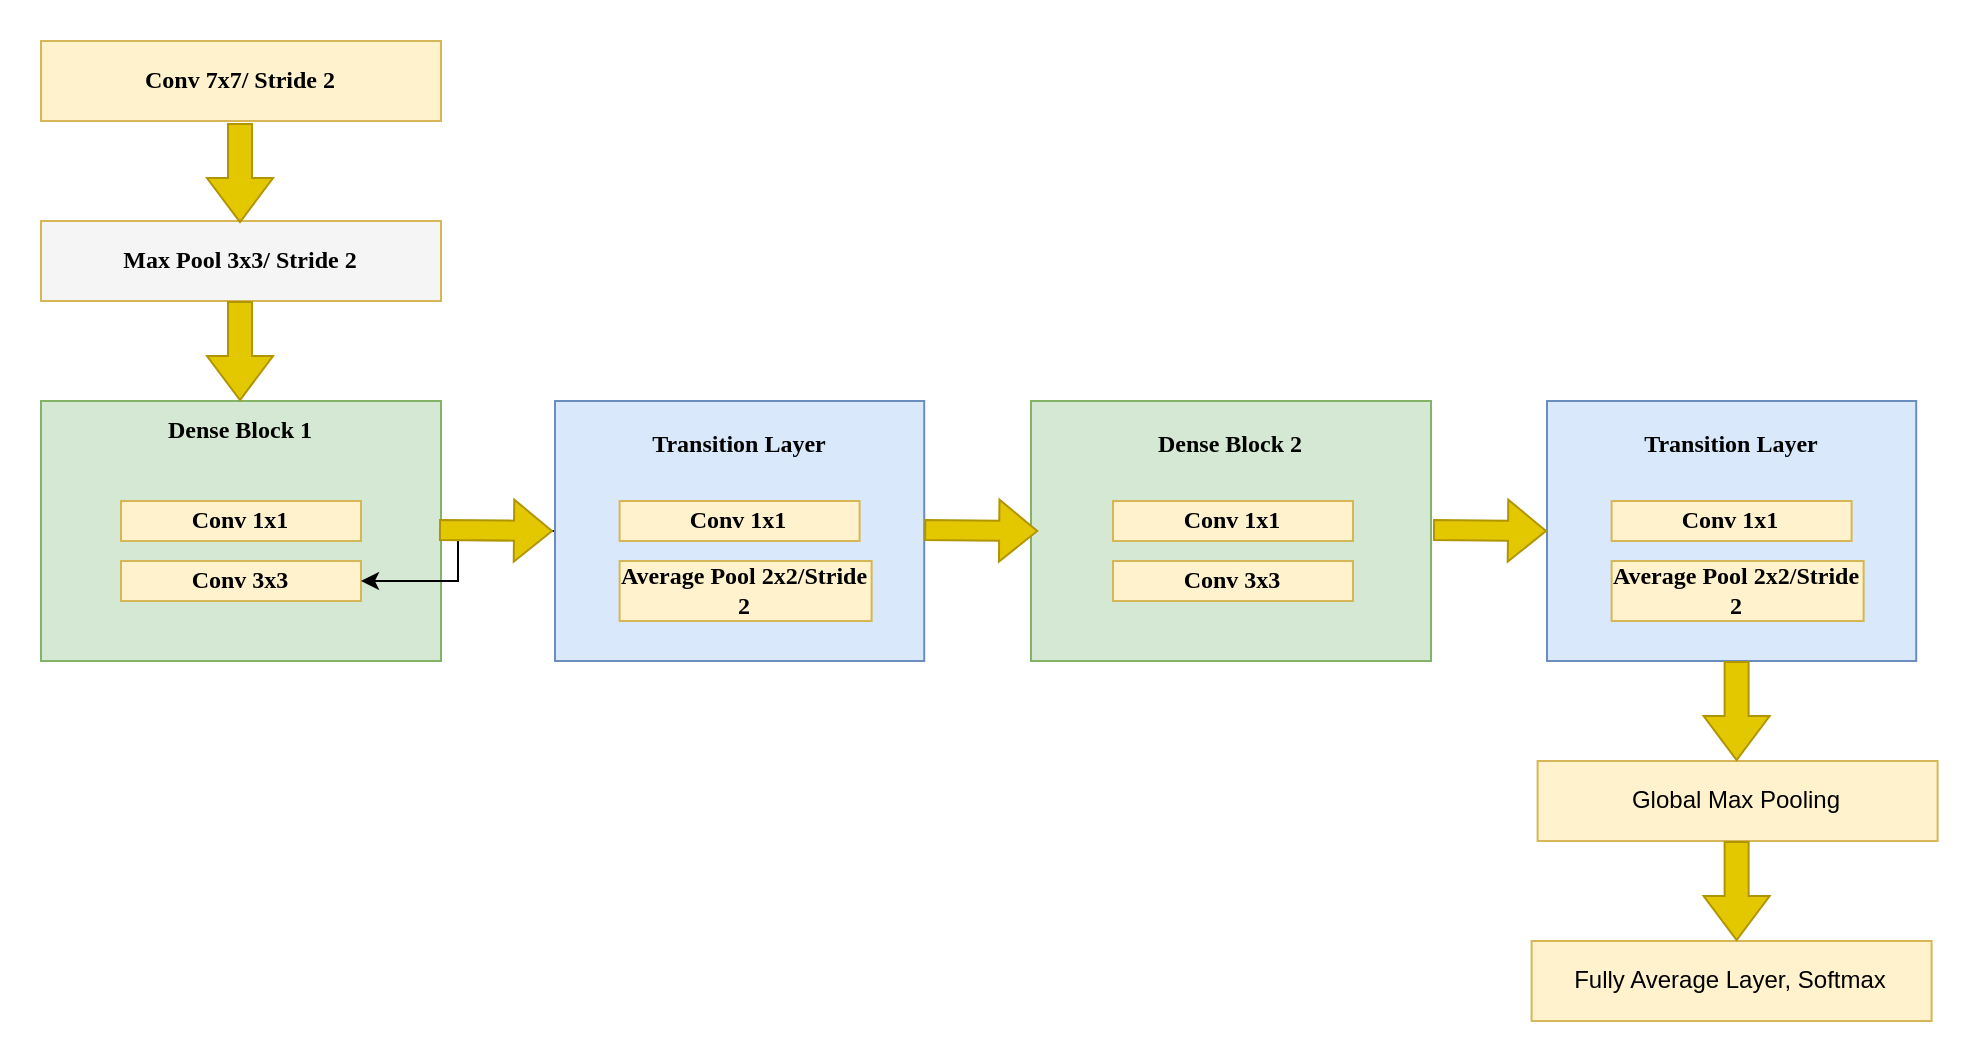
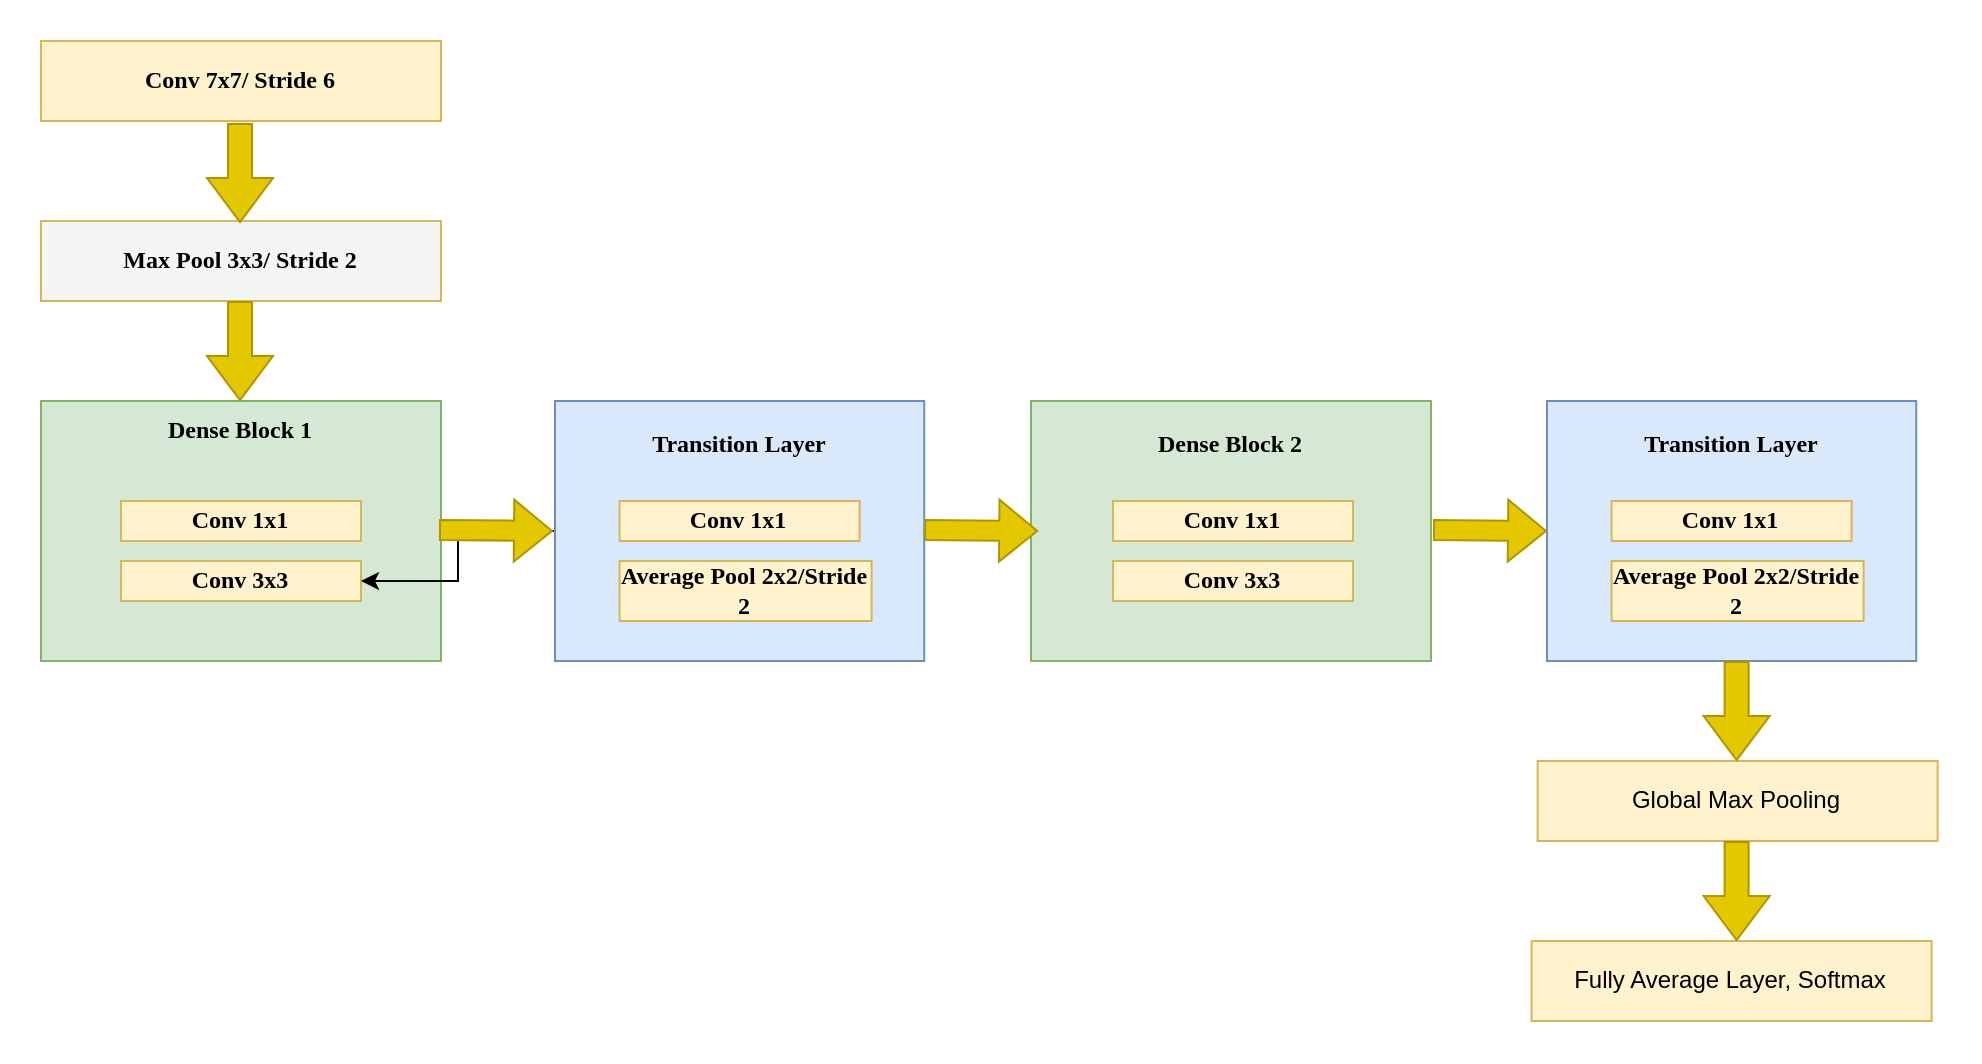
node "Conv 7x7/ Stride 2": label "Conv 7x7/ Stride 2" -> "Conv 7x7/ Stride 6"
